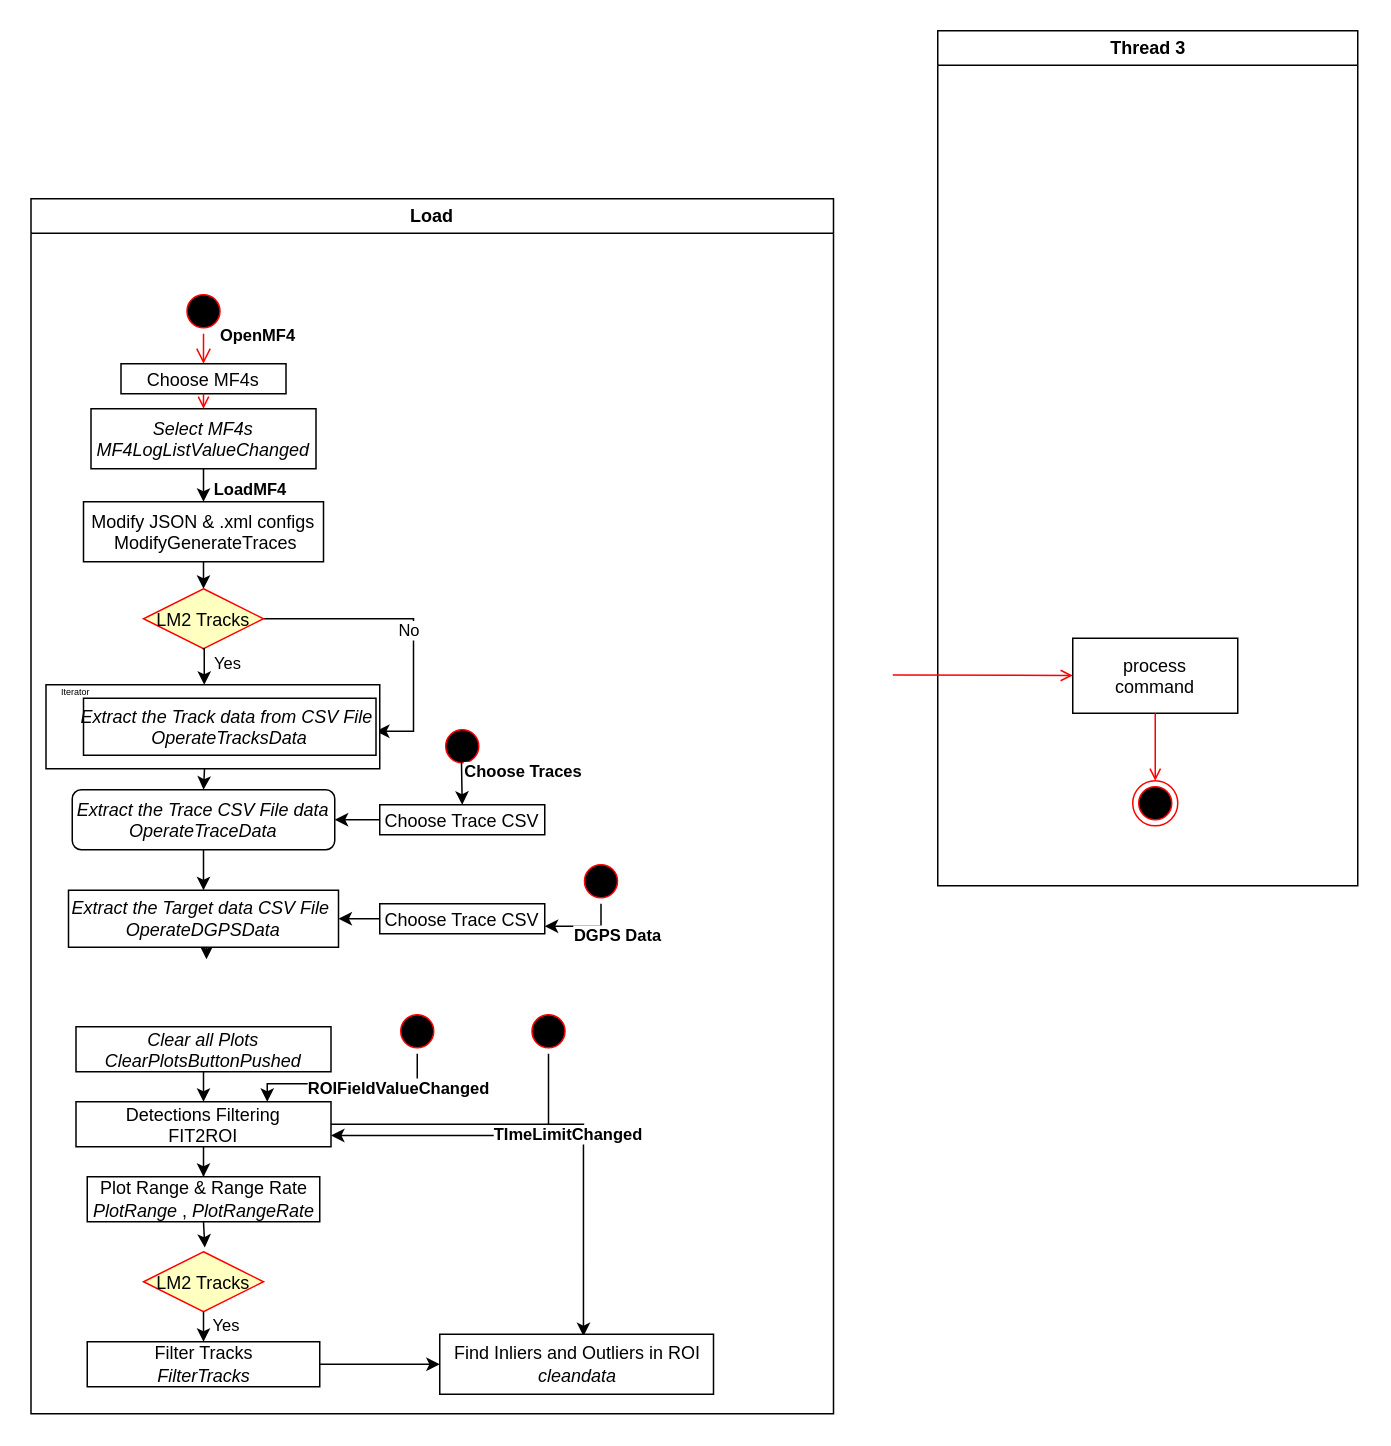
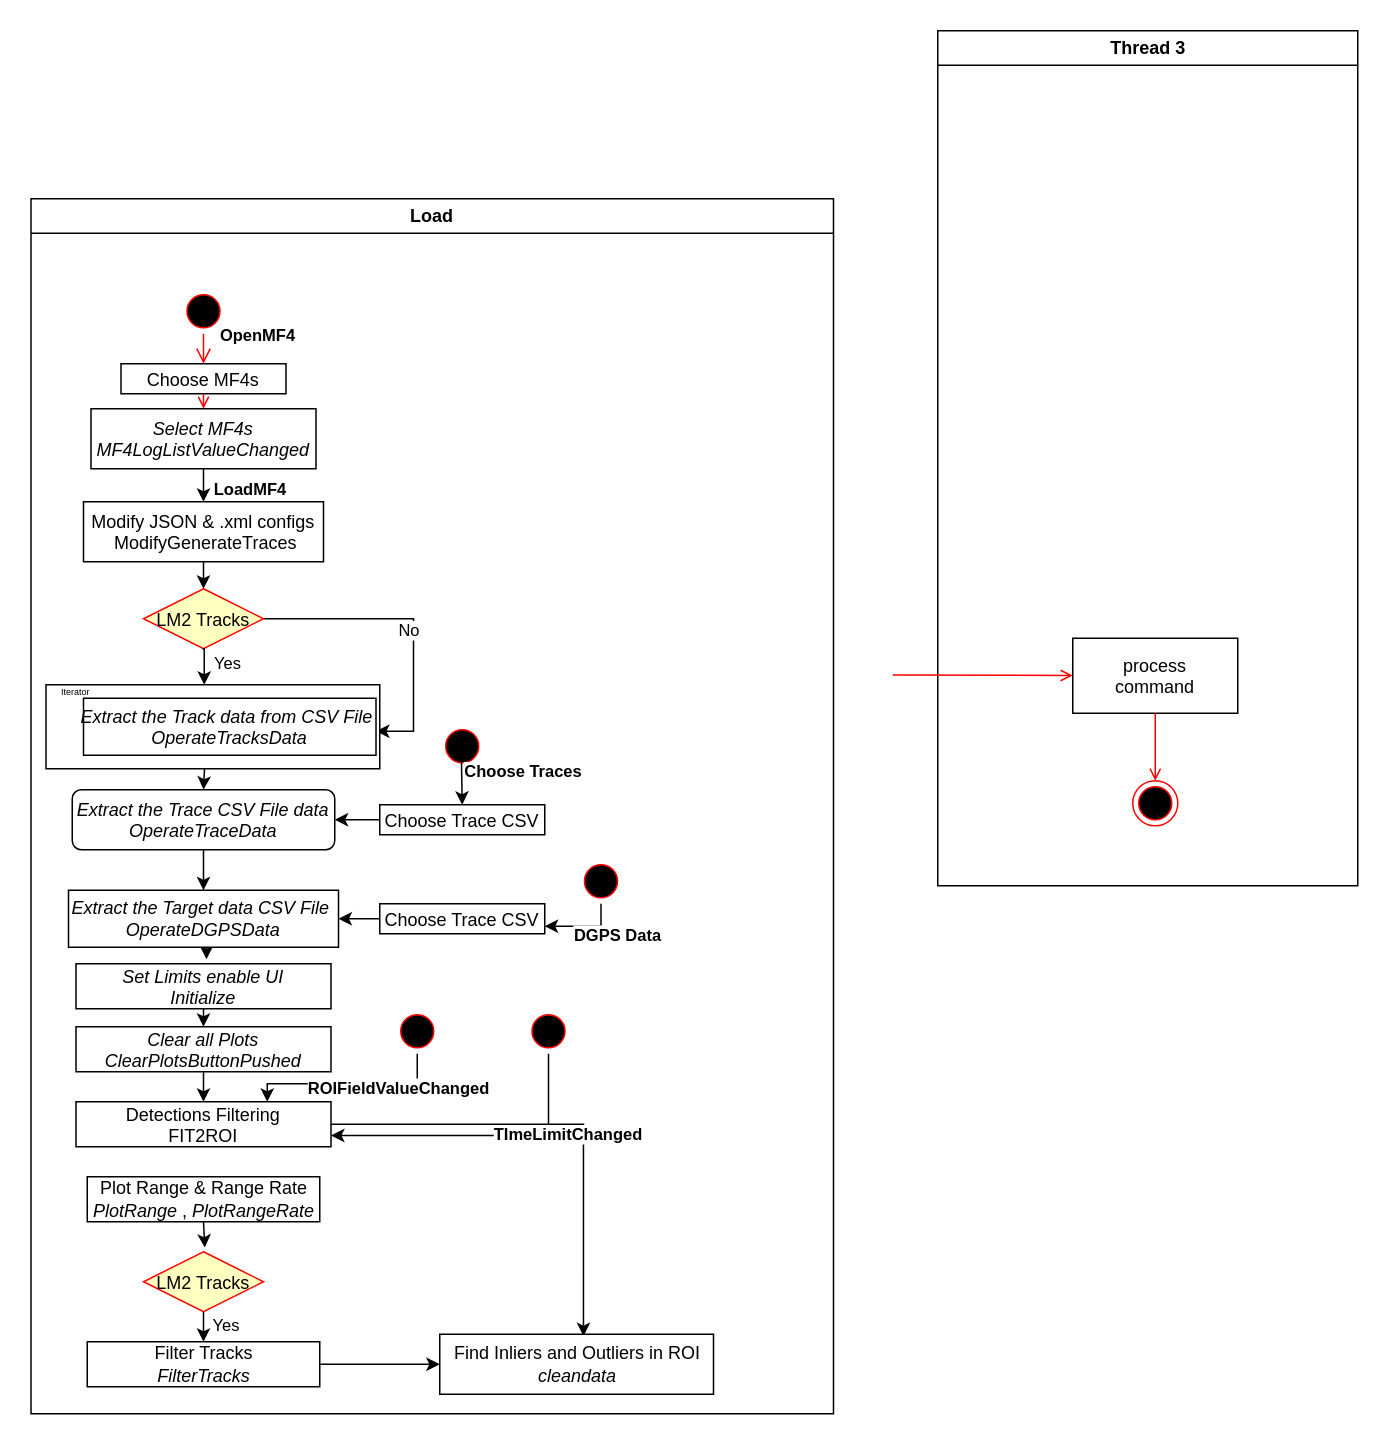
node "Set Limits enable UI Initialize": added
edge "Set Limits enable UI Initialize" -> "Clear all Plots ClearPlotsButtonPushed": added
edge "Detections Filtering FIT2ROI" -> "Plot Range & Range Rate PlotRange , PlotRangeRate": removed
